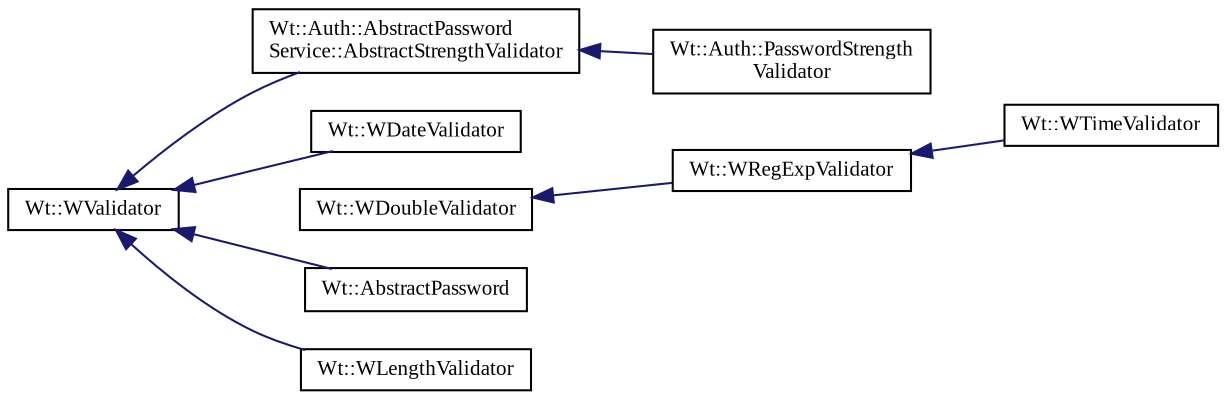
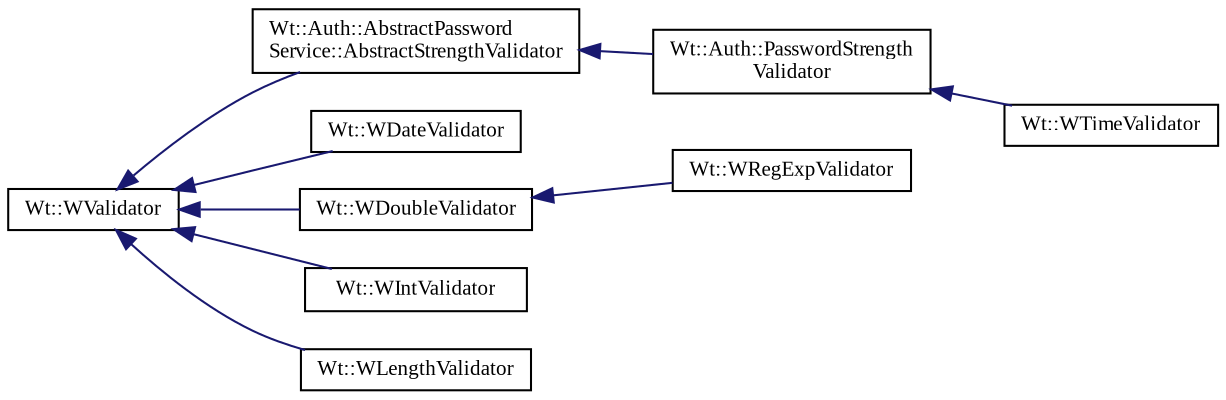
edge "Wt::WTimeValidator" -> "Wt::WRegExpValidator": now "Wt::WTimeValidator" -> "Wt::Auth::PasswordStrength Validator"
edge "Wt::WDoubleValidator" -> "Wt::WValidator": added
node "Wt::AbstractPassword": label "Wt::AbstractPassword" -> "Wt::WIntValidator"
